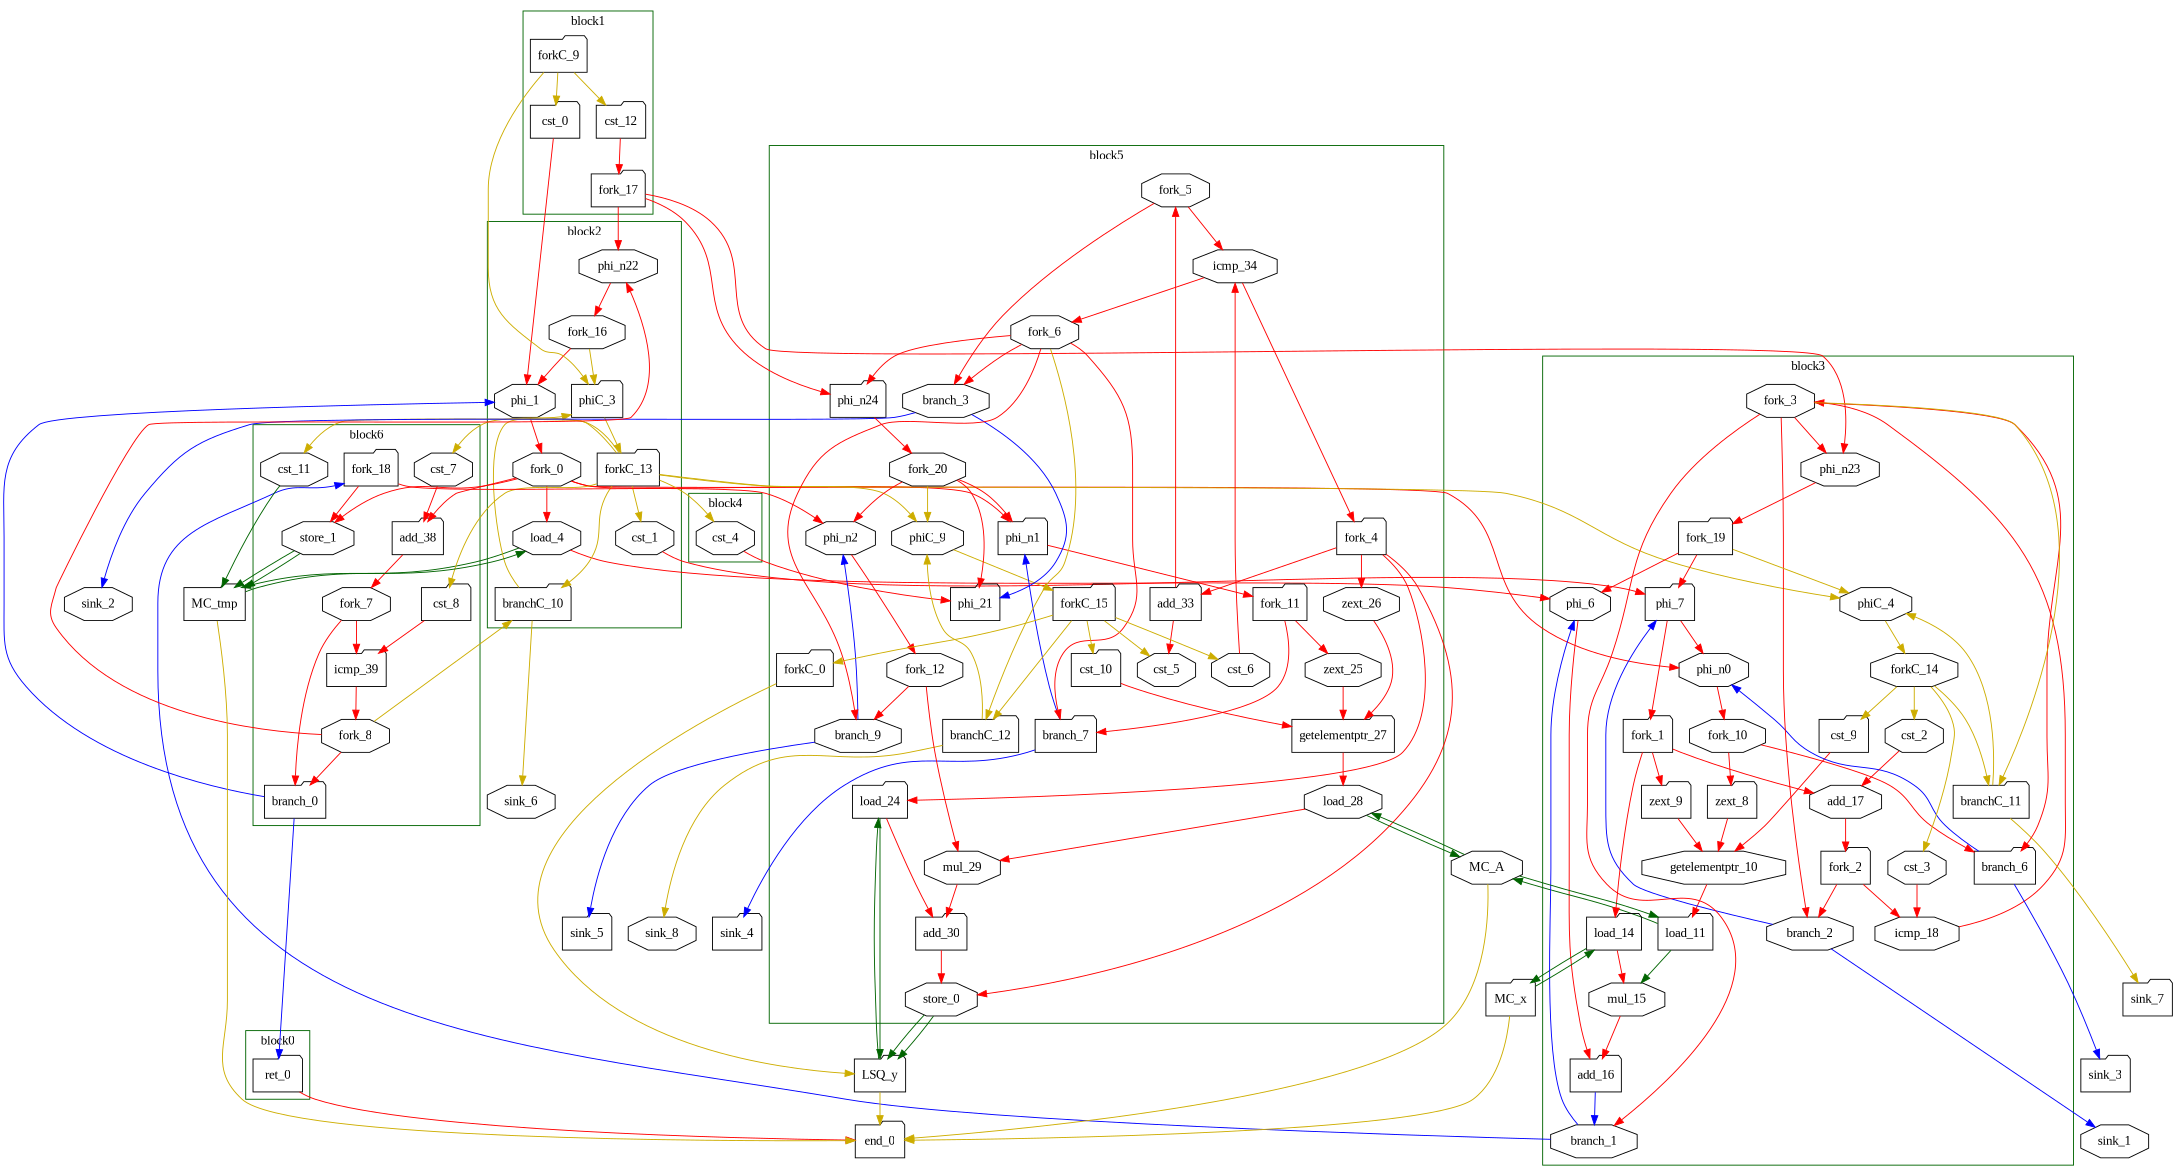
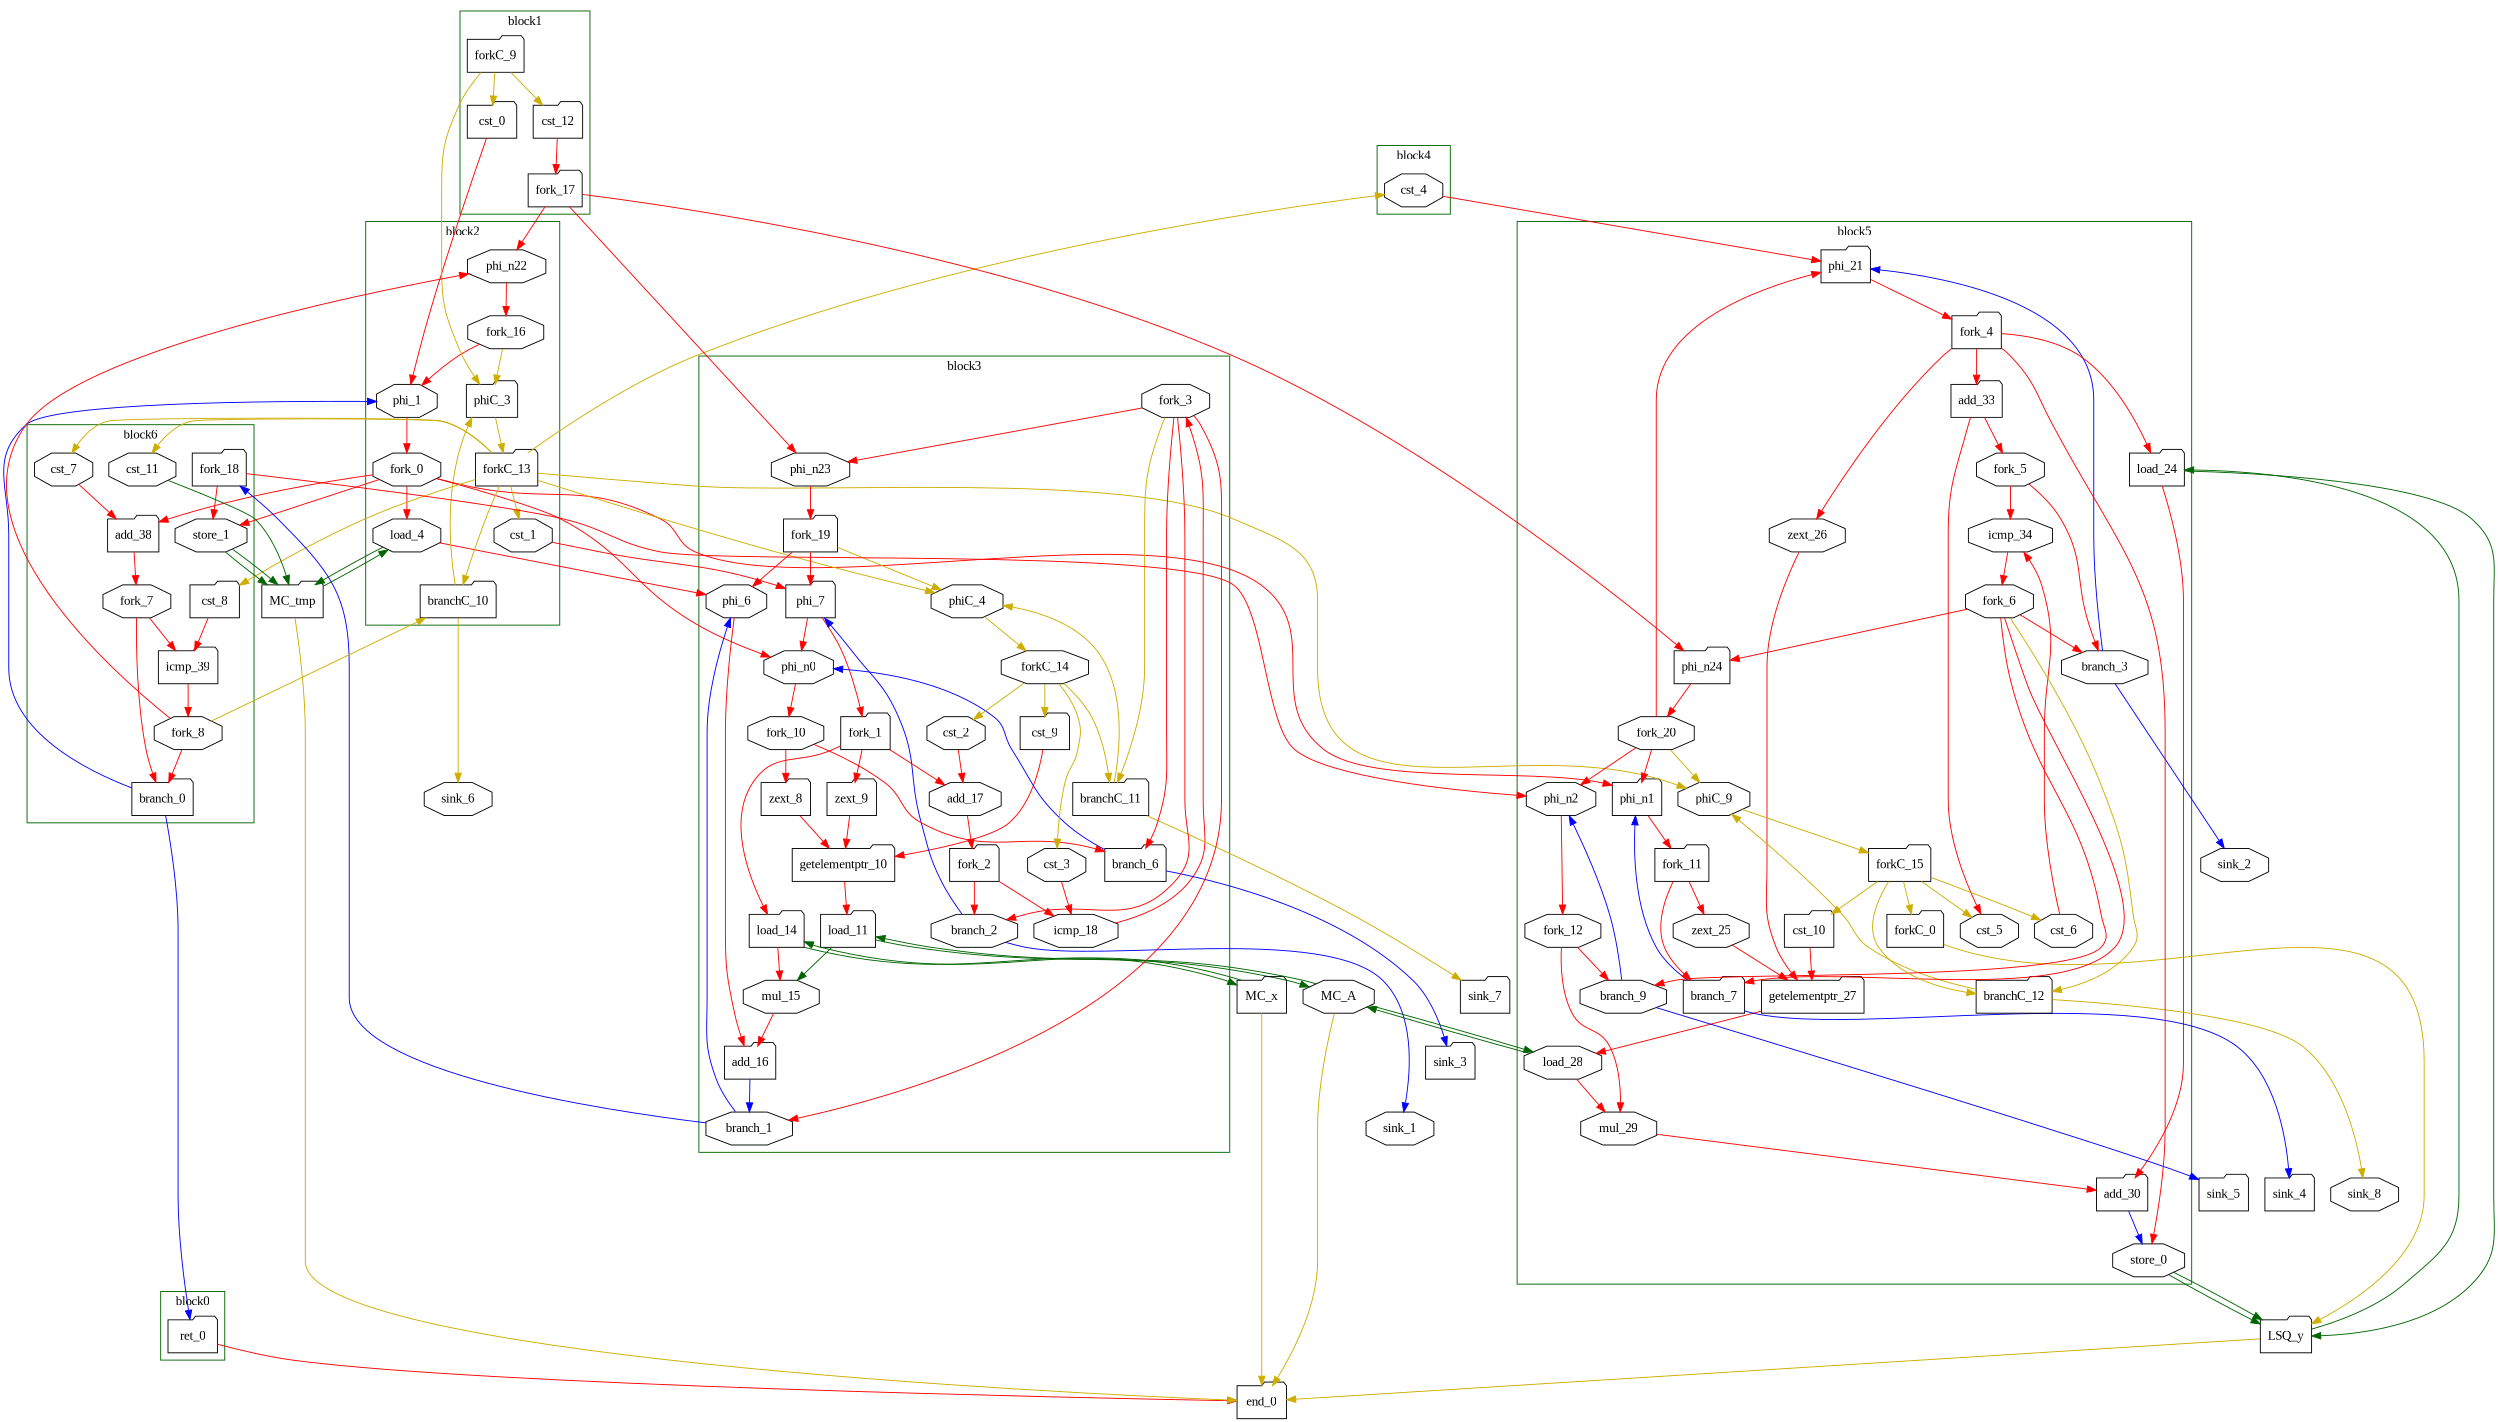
edge "icmp_34" -> "fork_4": now "phi_21" -> "fork_4"
node "getelementptr_10": shape octagon -> folder
edge "add_30" -> "store_0": color red -> blue
